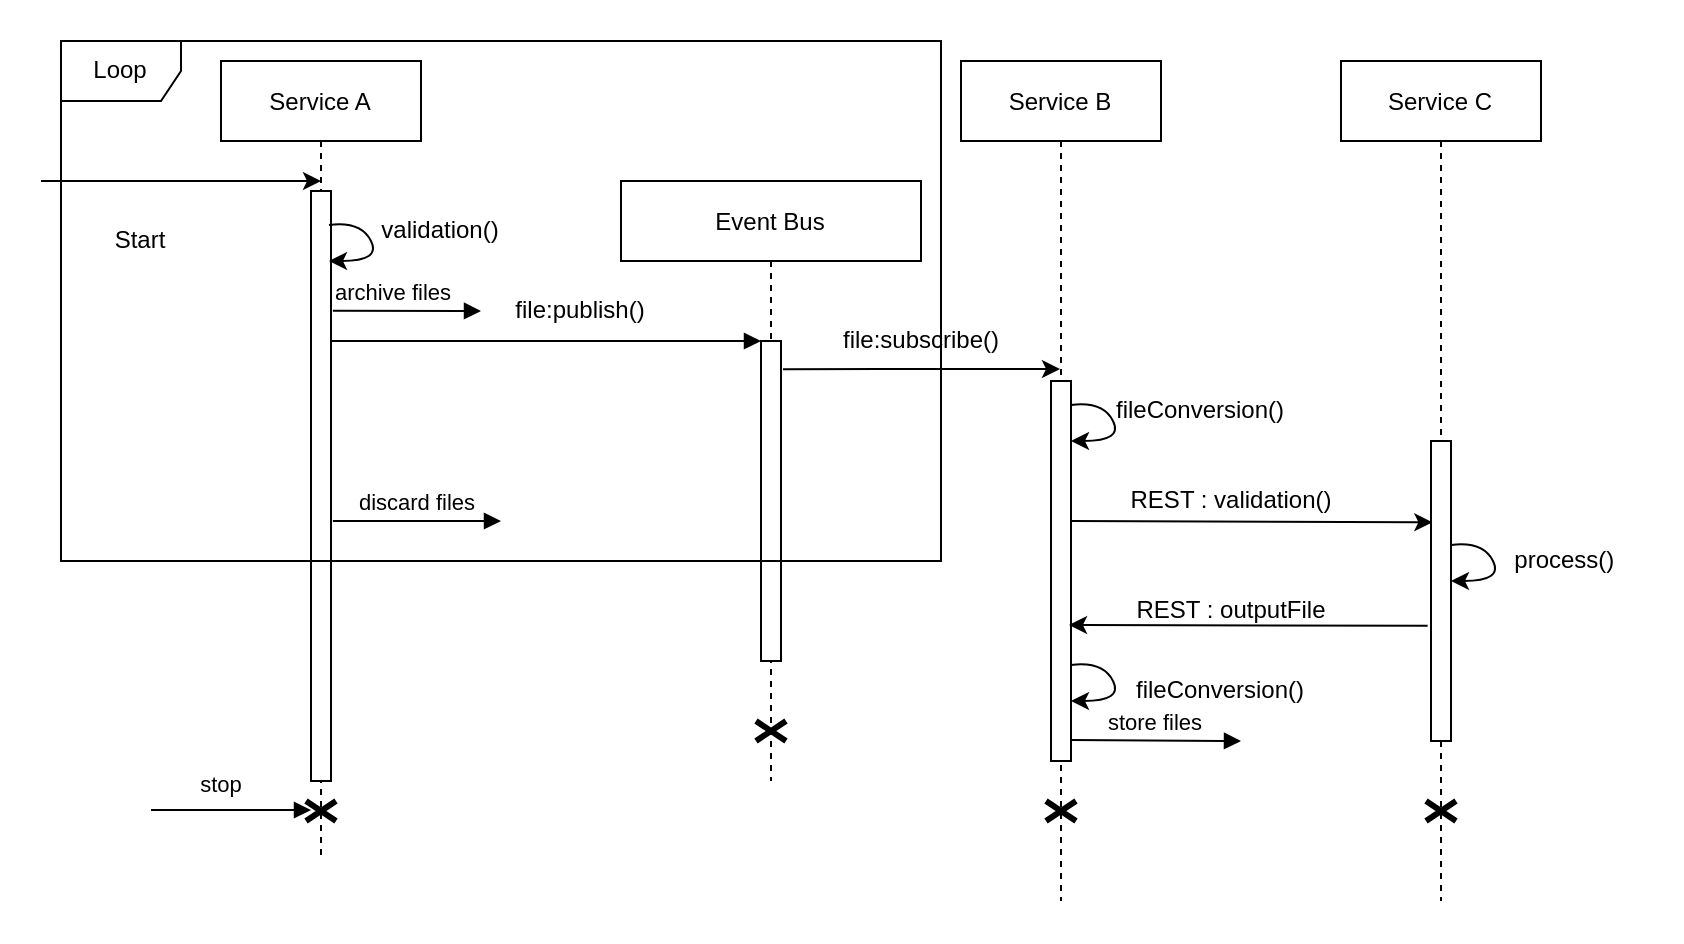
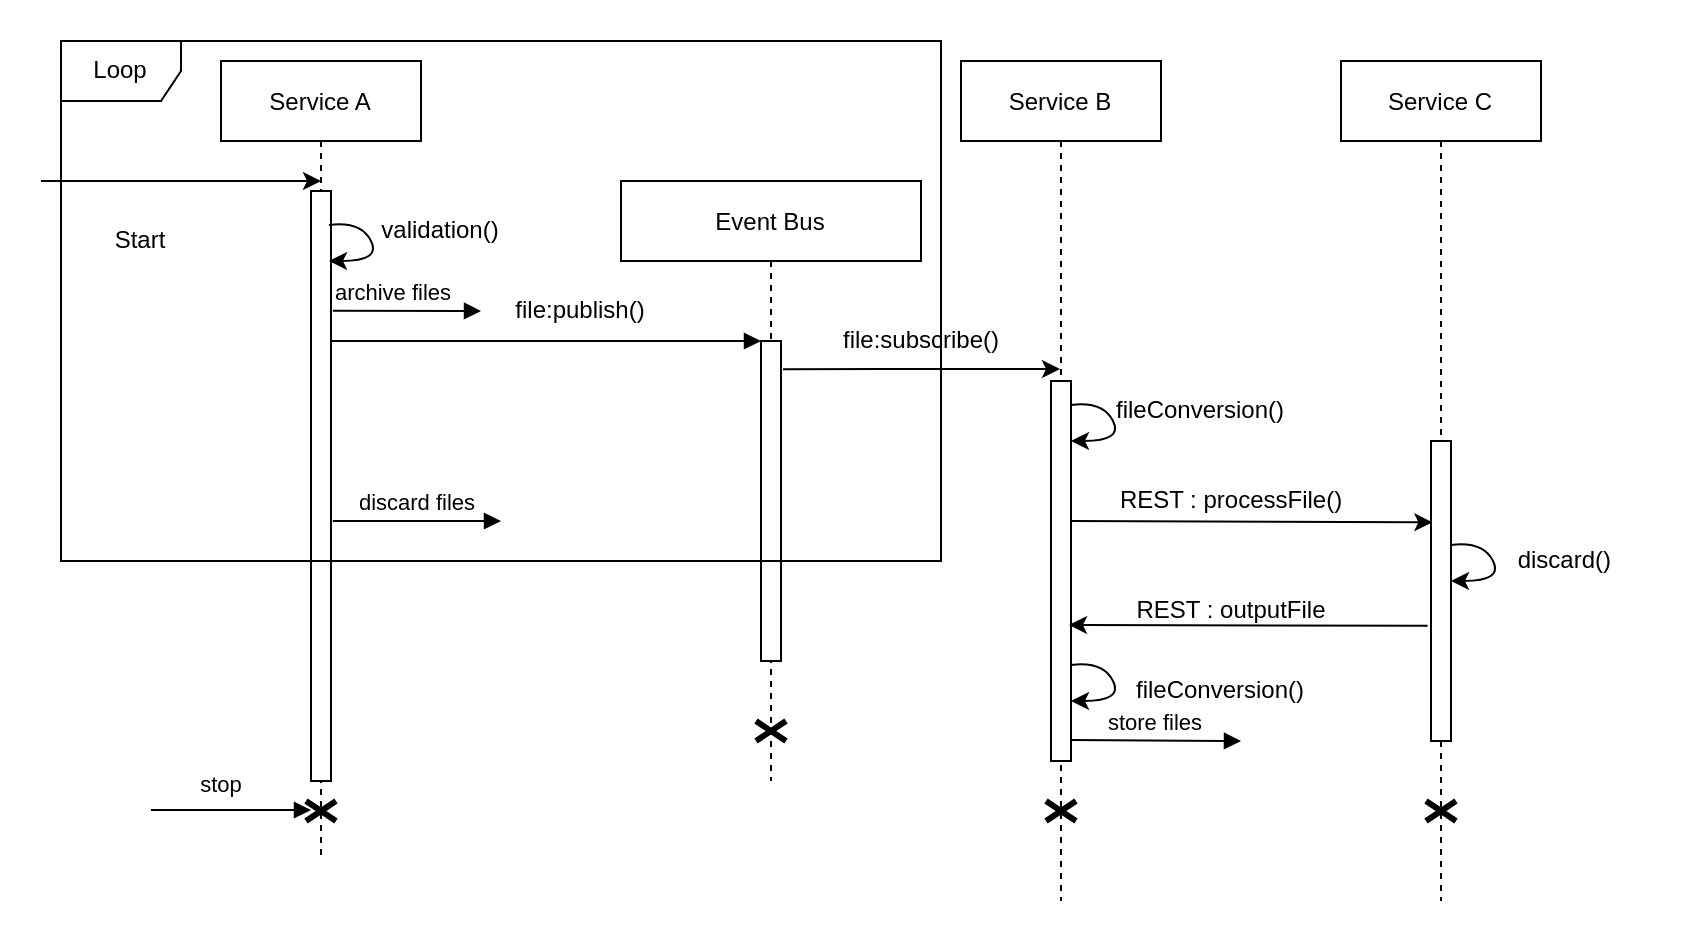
node "REST : validation()": label "REST : validation()" -> "REST : processFile()"
node "process()": label "process()" -> "discard()"
